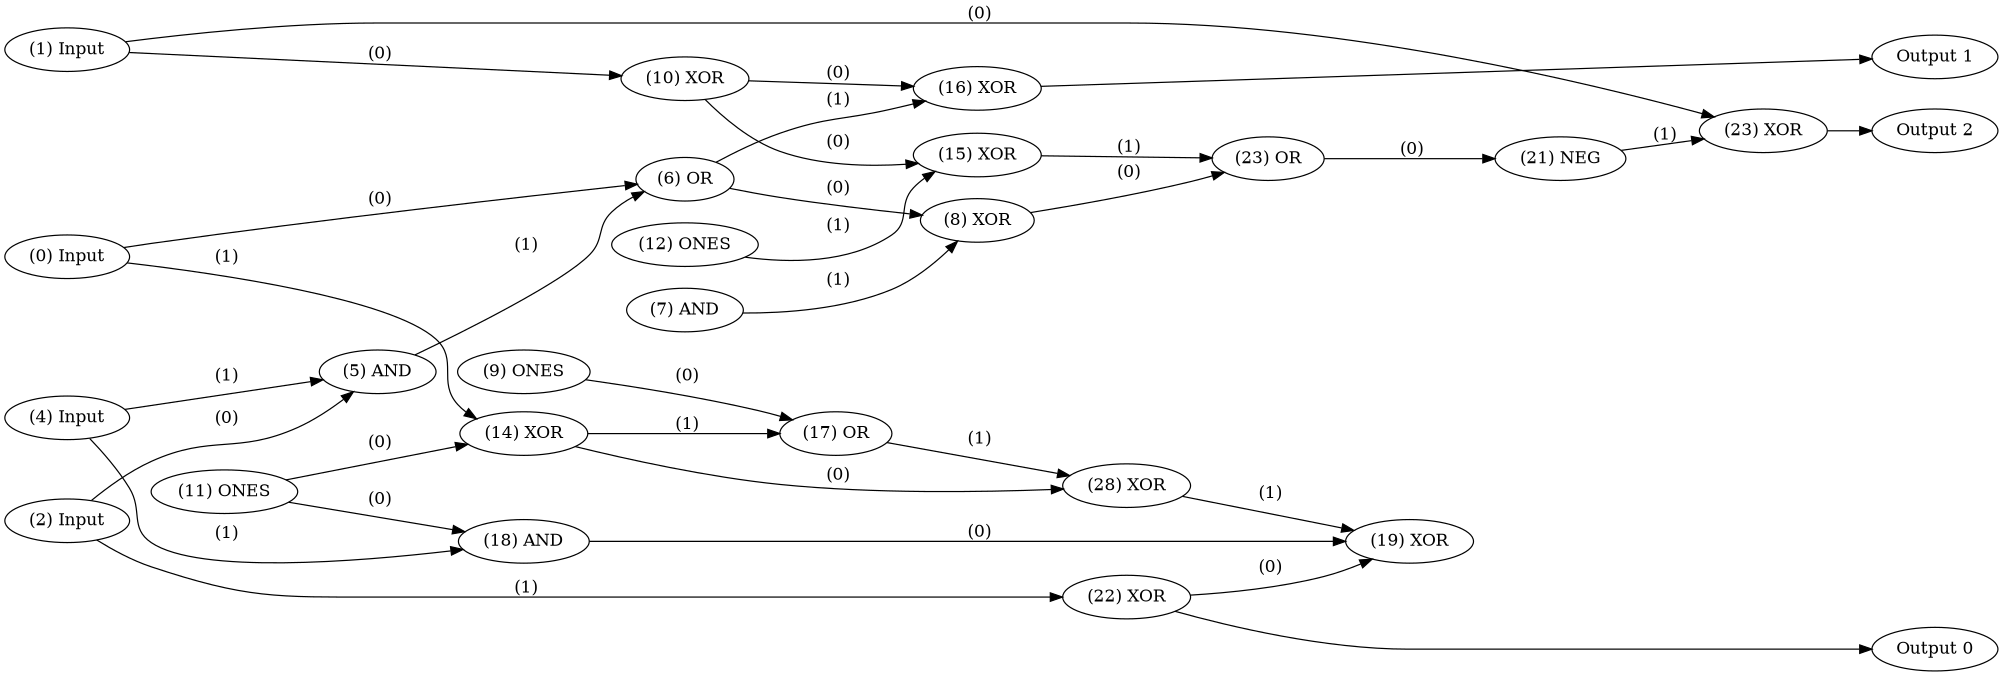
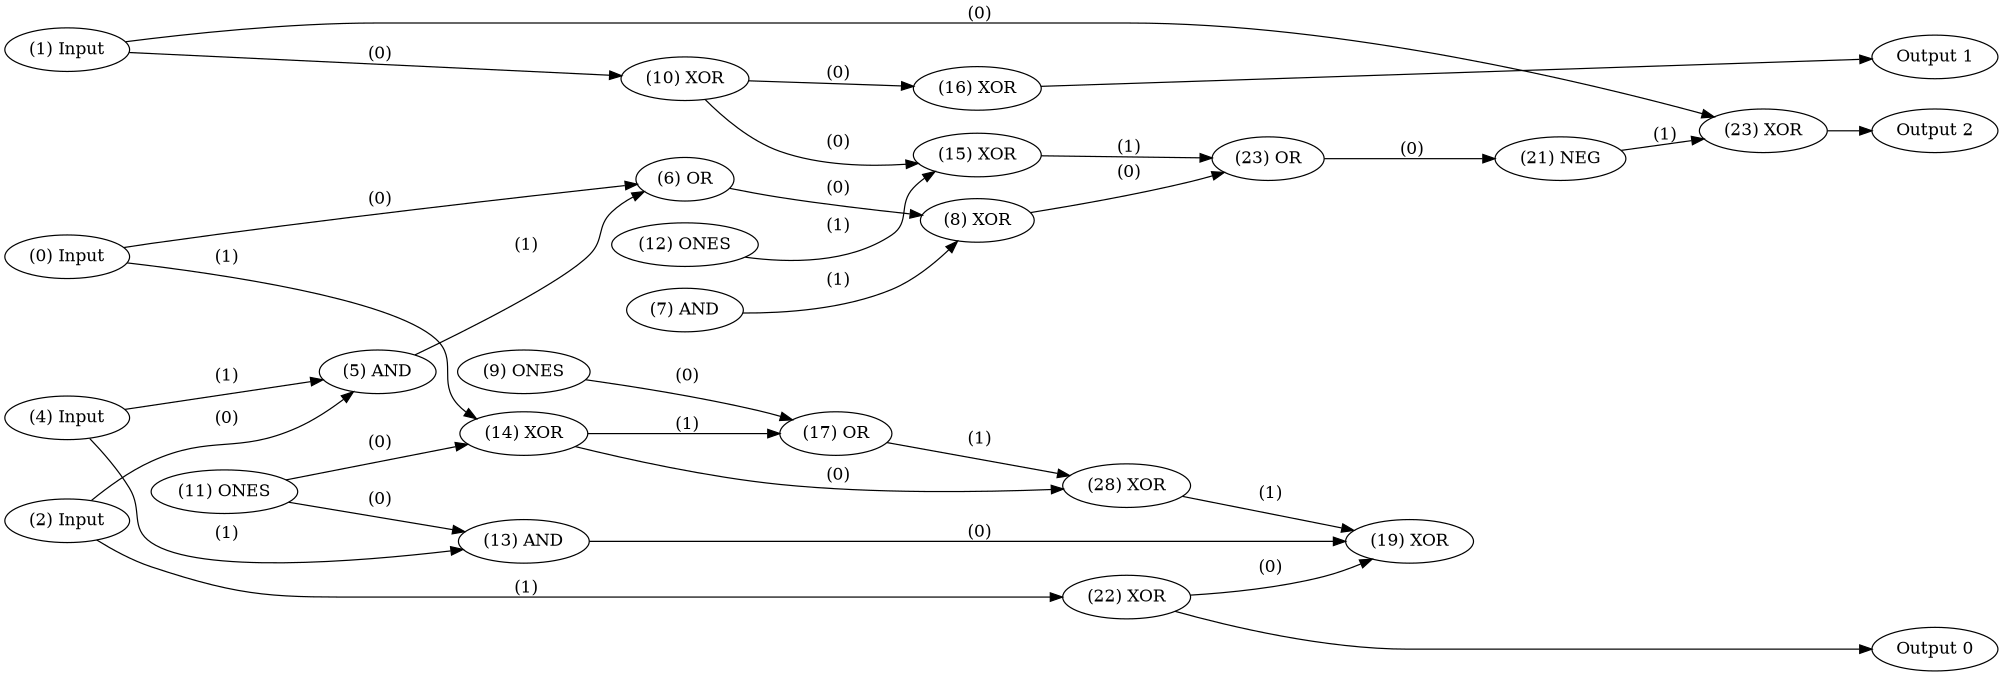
edge "(6) OR" -> "(16) XOR": removed, label "(1)"
node "(18) AND": label "(18) AND" -> "(13) AND"
